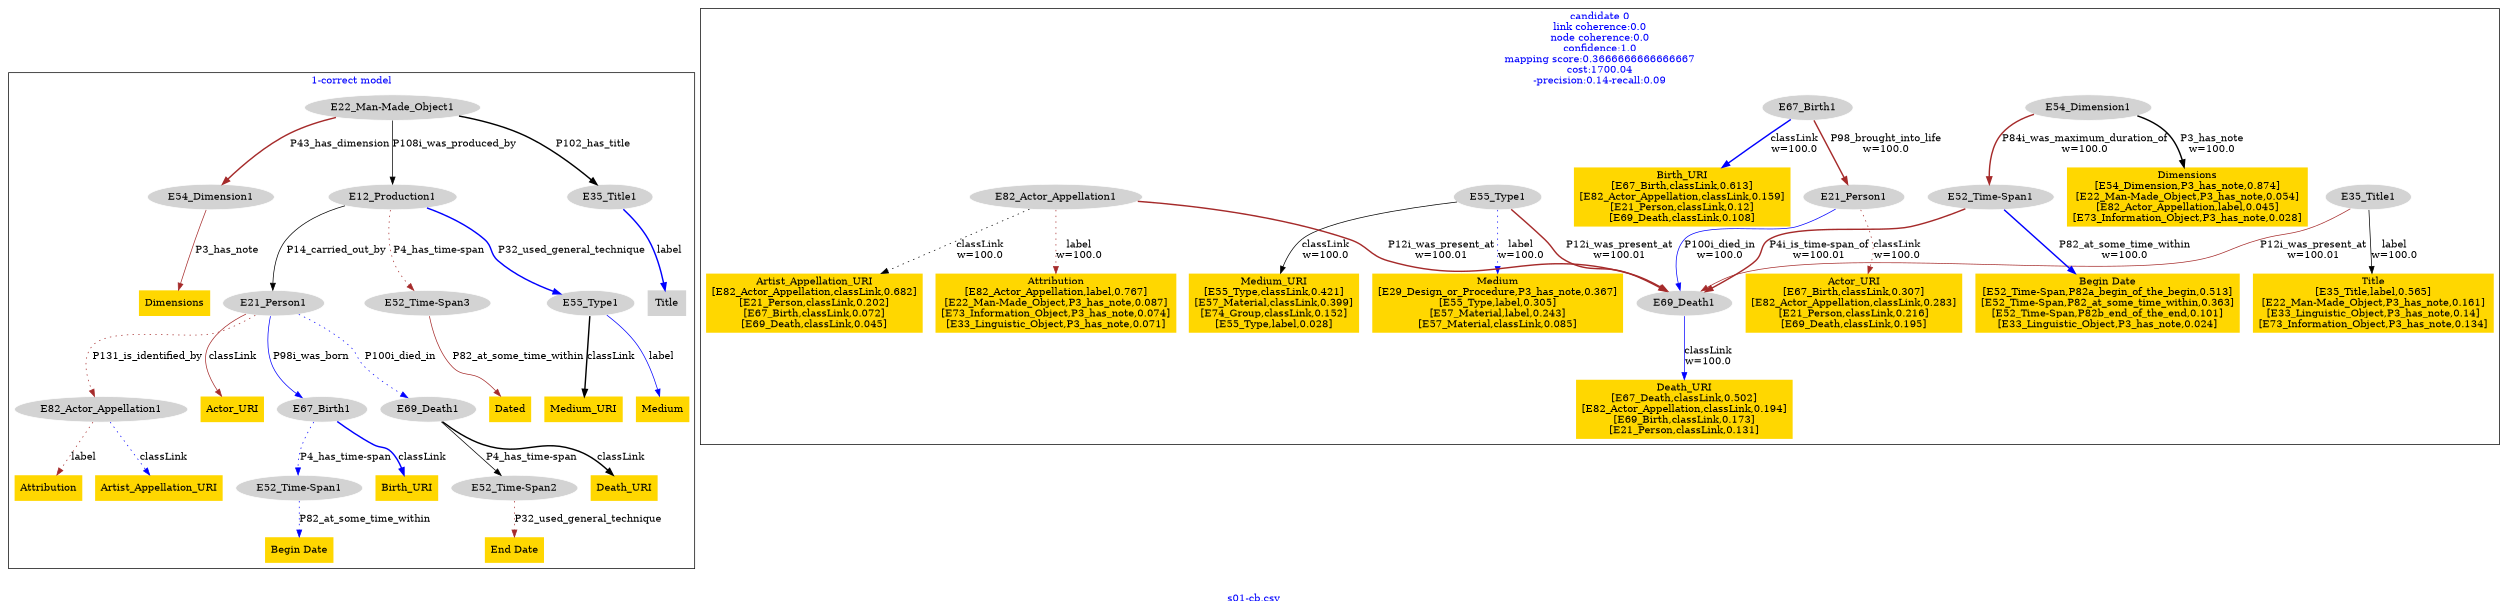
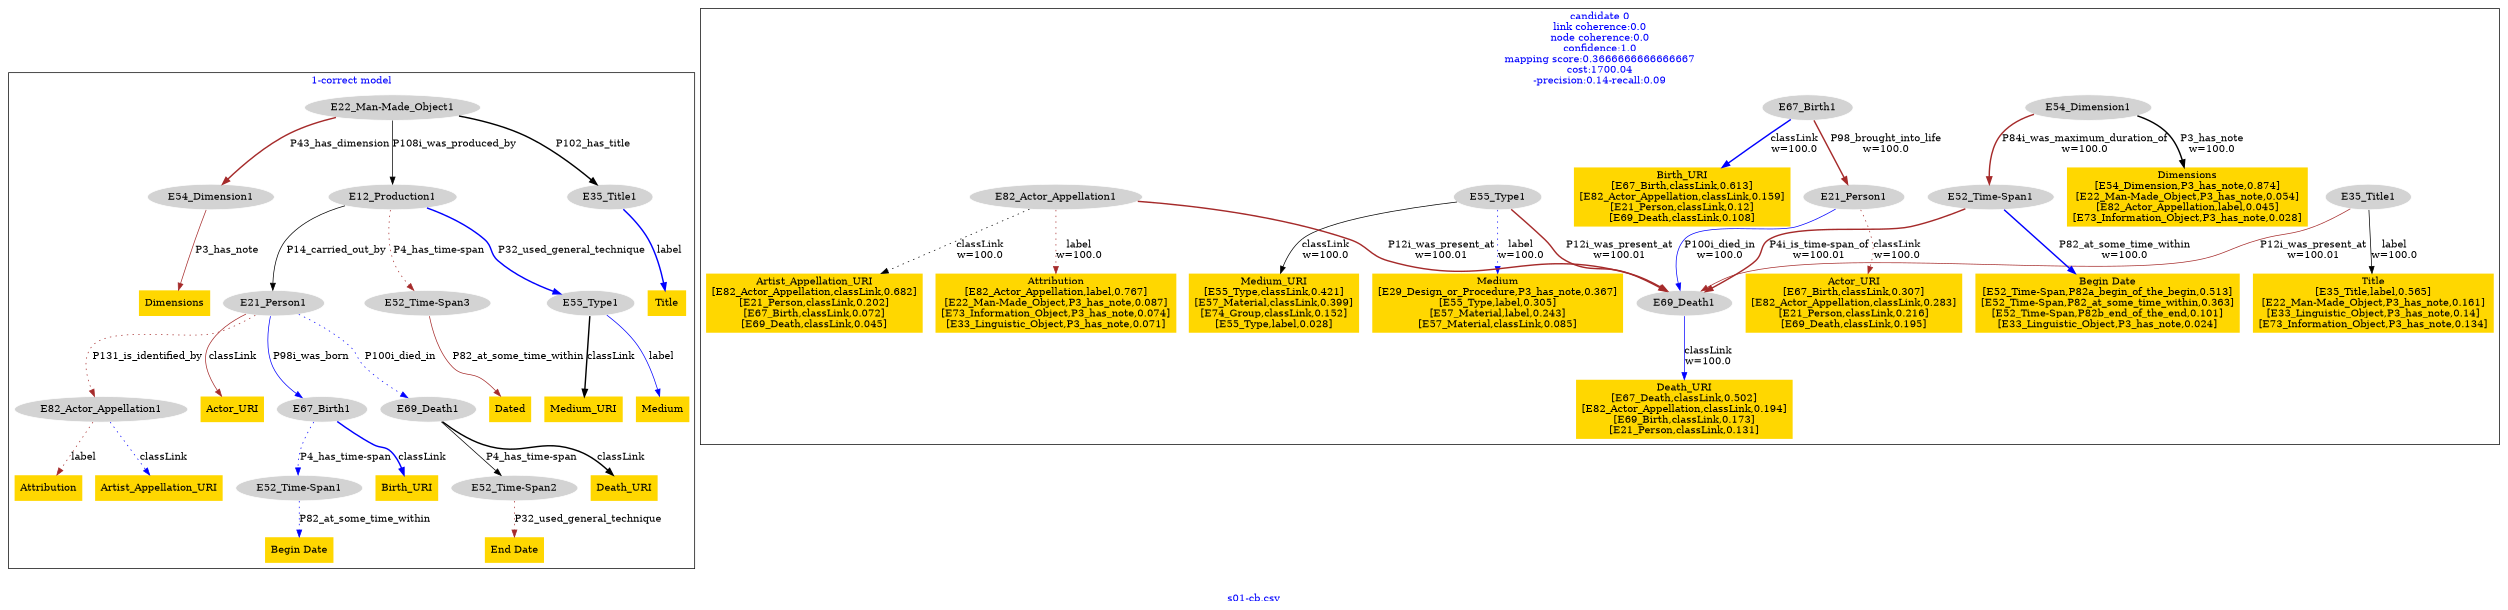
node "Title": fillcolor lightgray -> gold
